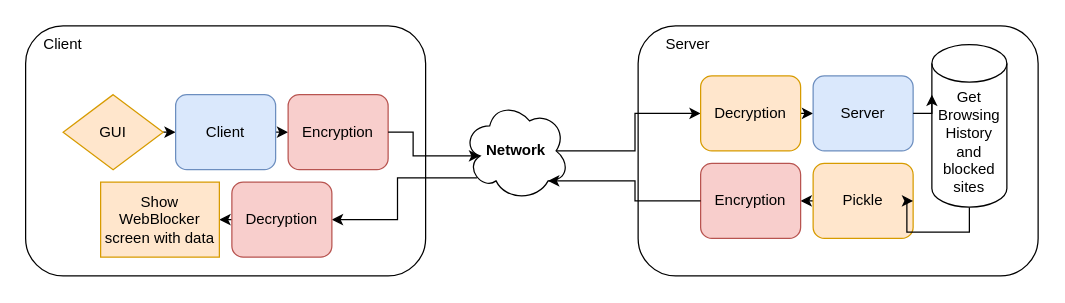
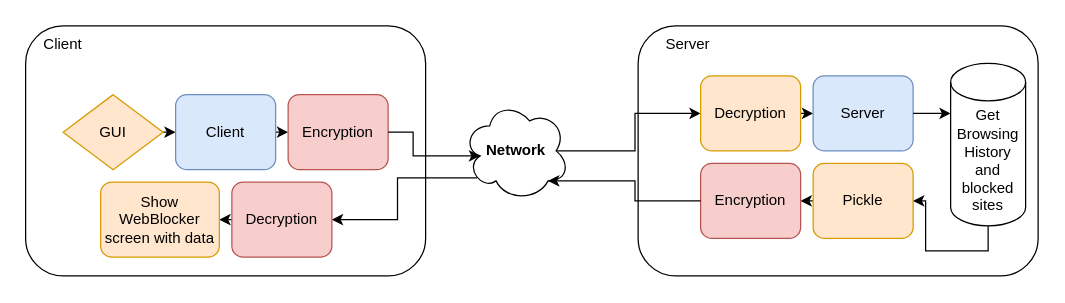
node "Get Browsing History and blocked sites": moved (969, 126) -> (988, 144)
node "Show WebBlocker screen with data": shape rectangle -> rounded rectangle
